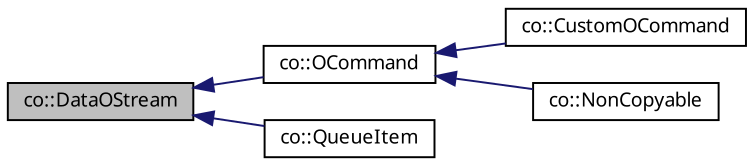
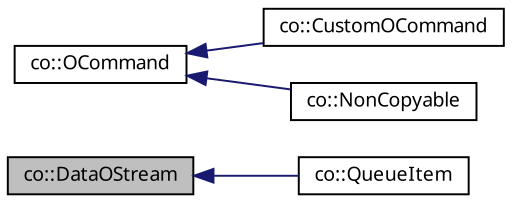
edge "co::OCommand" -> "co::DataOStream": removed
